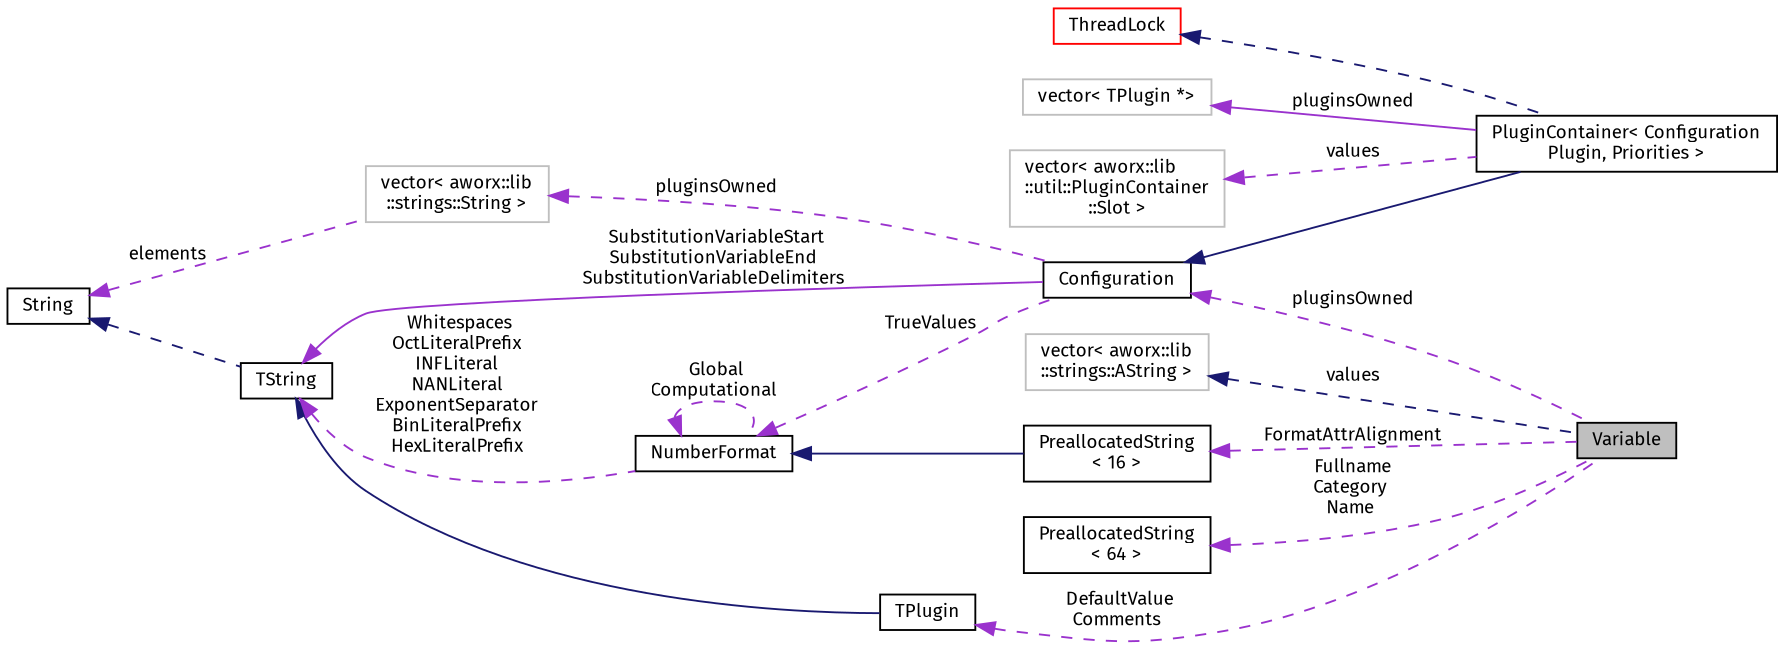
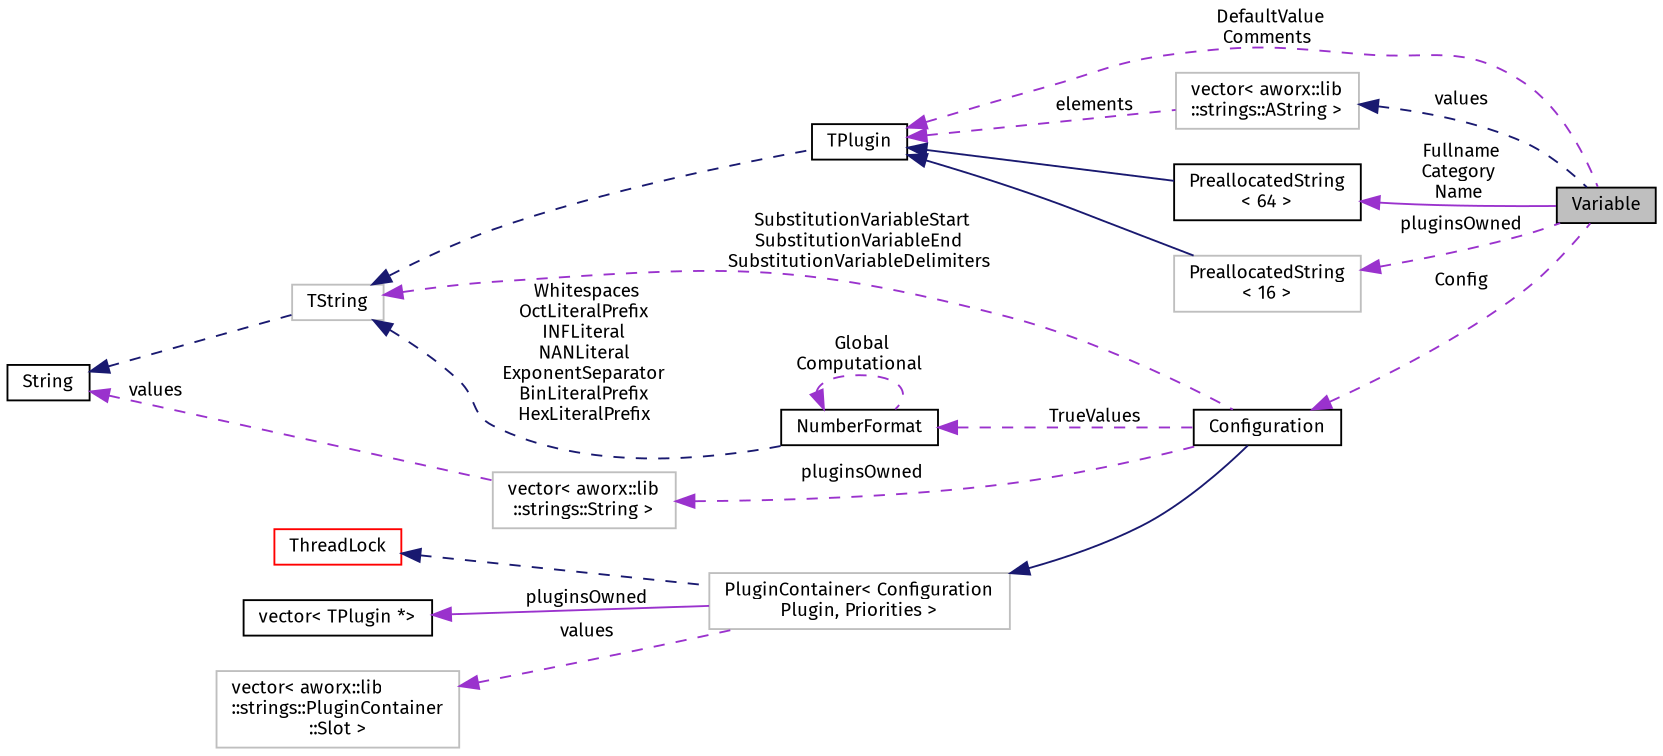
node "vector< TPlugin *>": color grey75 -> black
edge "vector< aworx::lib ::strings::AString >" -> "TPlugin": added, label "elements"
node "PluginContainer< Configuration Plugin, Priorities >": color black -> grey75
edge "PreallocatedString < 64 >" -> "TPlugin": added
node "vector< aworx::lib ::util::PluginContainer ::Slot >": label "vector< aworx::lib ::util::PluginContainer ::Slot >" -> "vector< aworx::lib ::strings::PluginContainer ::Slot >"
edge "PluginContainer< Configuration Plugin, Priorities >" -> "Configuration": reversed
edge "vector< aworx::lib ::strings::String >" -> "String": label " elements" -> " values"
edge "Configuration" -> "TString": style solid -> dashed
edge "Variable" -> "Configuration": label " pluginsOwned" -> " Config"
node "TString": color black -> grey75
edge "Variable" -> "PreallocatedString < 16 >": label " FormatAttrAlignment" -> " pluginsOwned"
edge "PreallocatedString < 16 >" -> "NumberFormat": now "PreallocatedString < 16 >" -> "TPlugin"
node "PreallocatedString < 16 >": color black -> grey75
edge "NumberFormat" -> "TString": color darkorchid3 -> midnightblue
edge "Variable" -> "PreallocatedString < 64 >": style dashed -> solid
edge "TPlugin" -> "TString": style solid -> dashed
